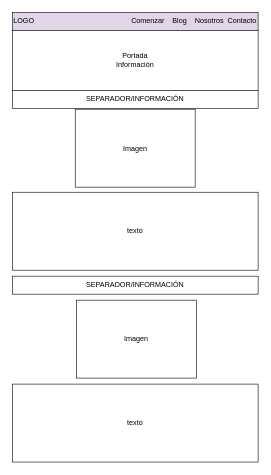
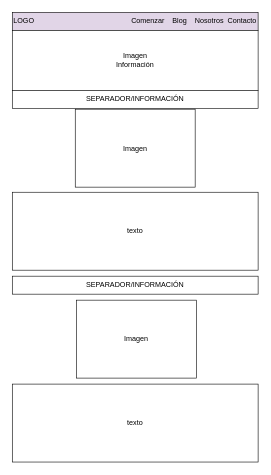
node "Portada Información": label "Portada Información" -> "Imagen Información"
